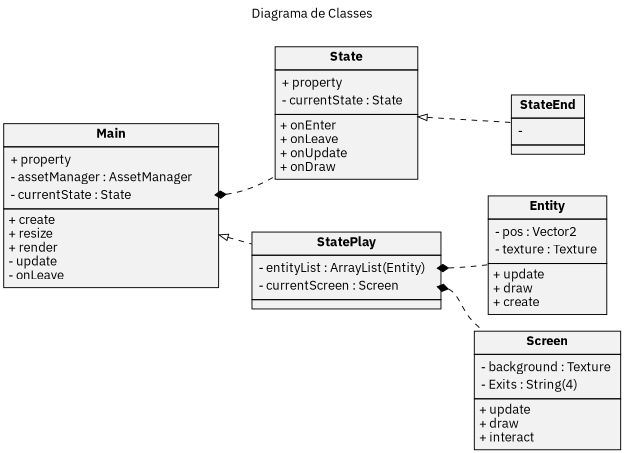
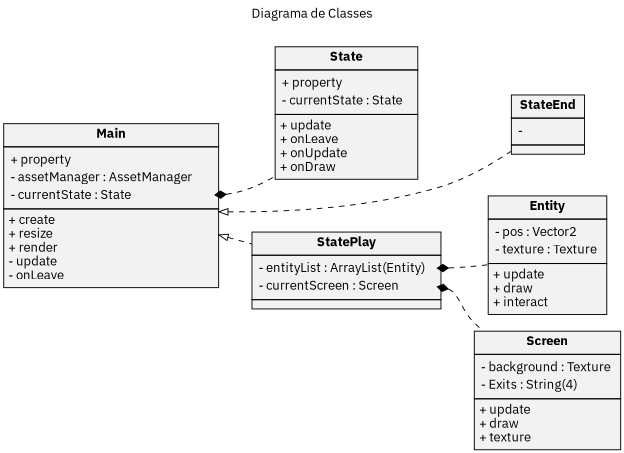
edge "StateEnd" -> "State": now "StateEnd" -> "Main"
node "State": text "+ onEnter" -> "+ update"
node "Entity": text "+ create" -> "+ interact"
node "Screen": text "+ interact" -> "+ texture"
